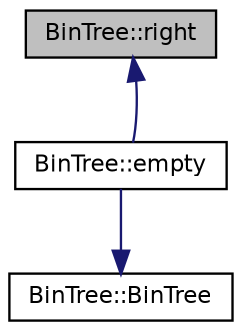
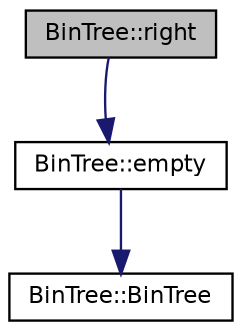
edge "BinTree::empty" -> "BinTree::right": reversed
